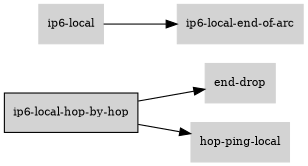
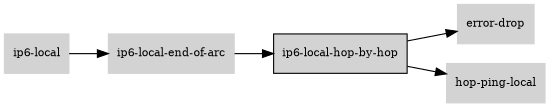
edge "ip6-local-end-of-arc" -> "ip6-local-hop-by-hop": added
node "end-drop": label "end-drop" -> "error-drop"
